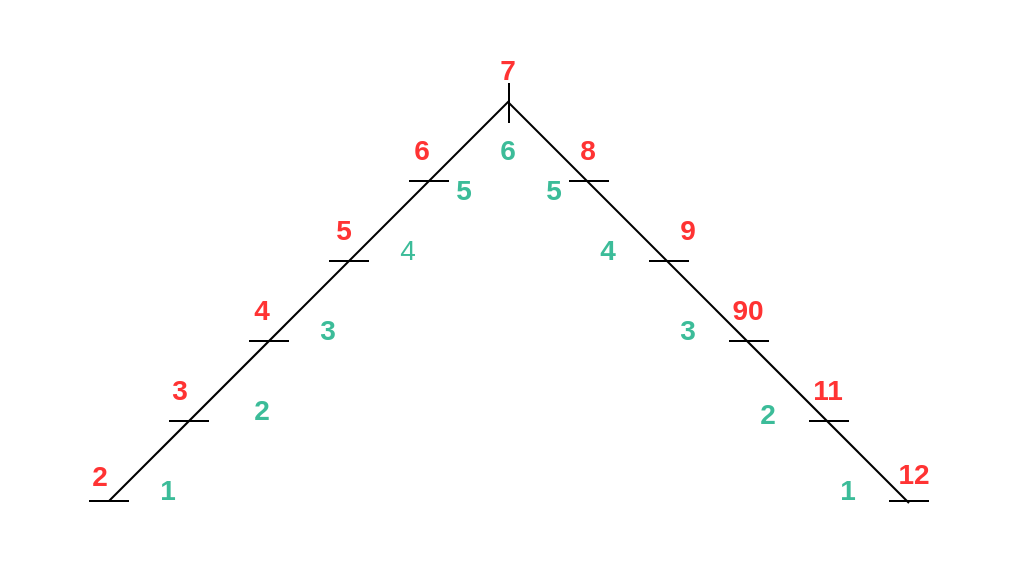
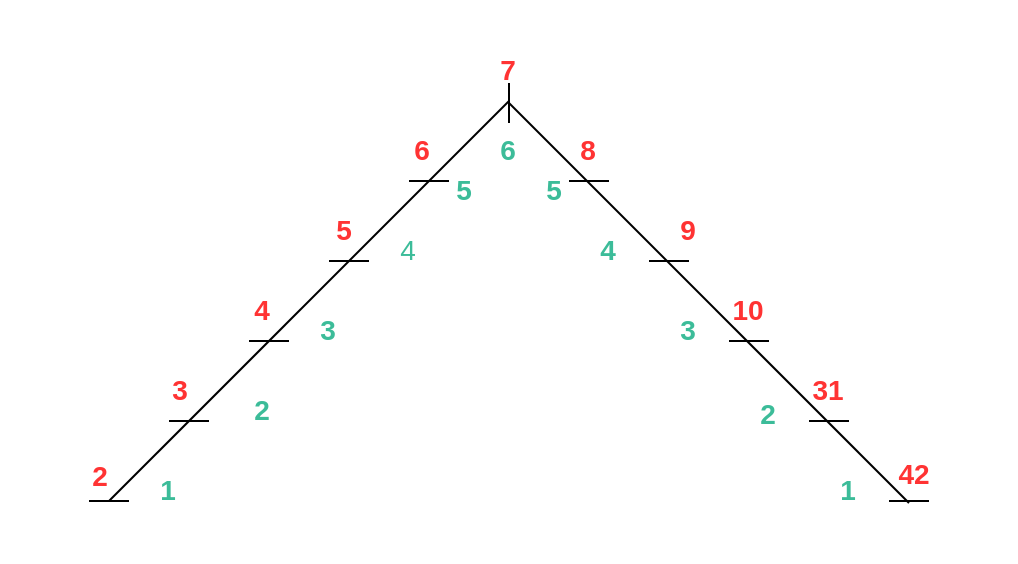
node "90": label "90" -> "10"
node "11": label "11" -> "31"
node "12": label "12" -> "42"
